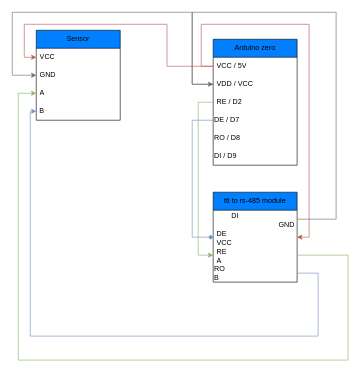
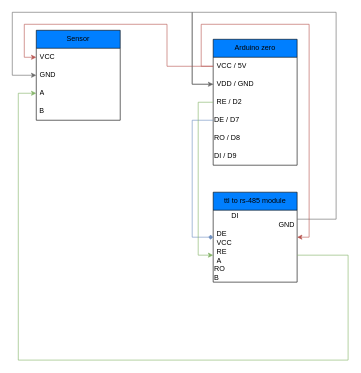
node "VDD / VCC": label "VDD / VCC" -> "VDD / GND"
edge "RO B" -> "B": removed
